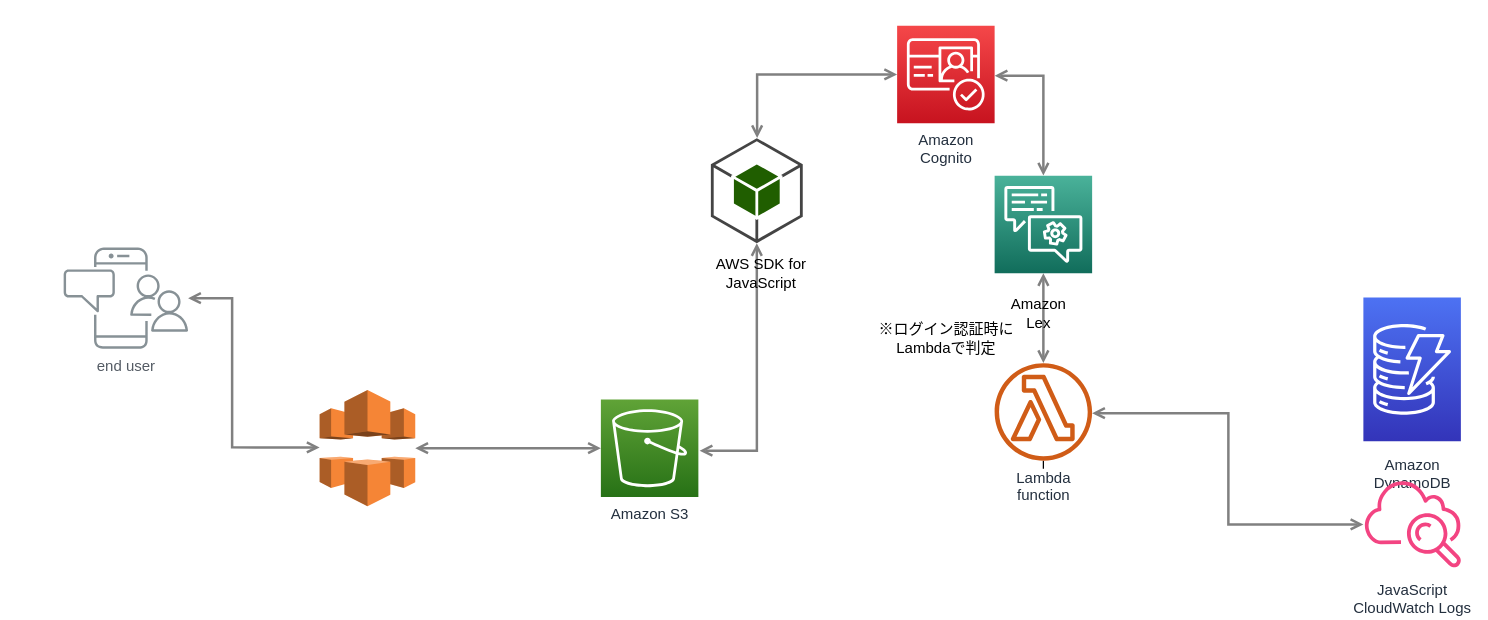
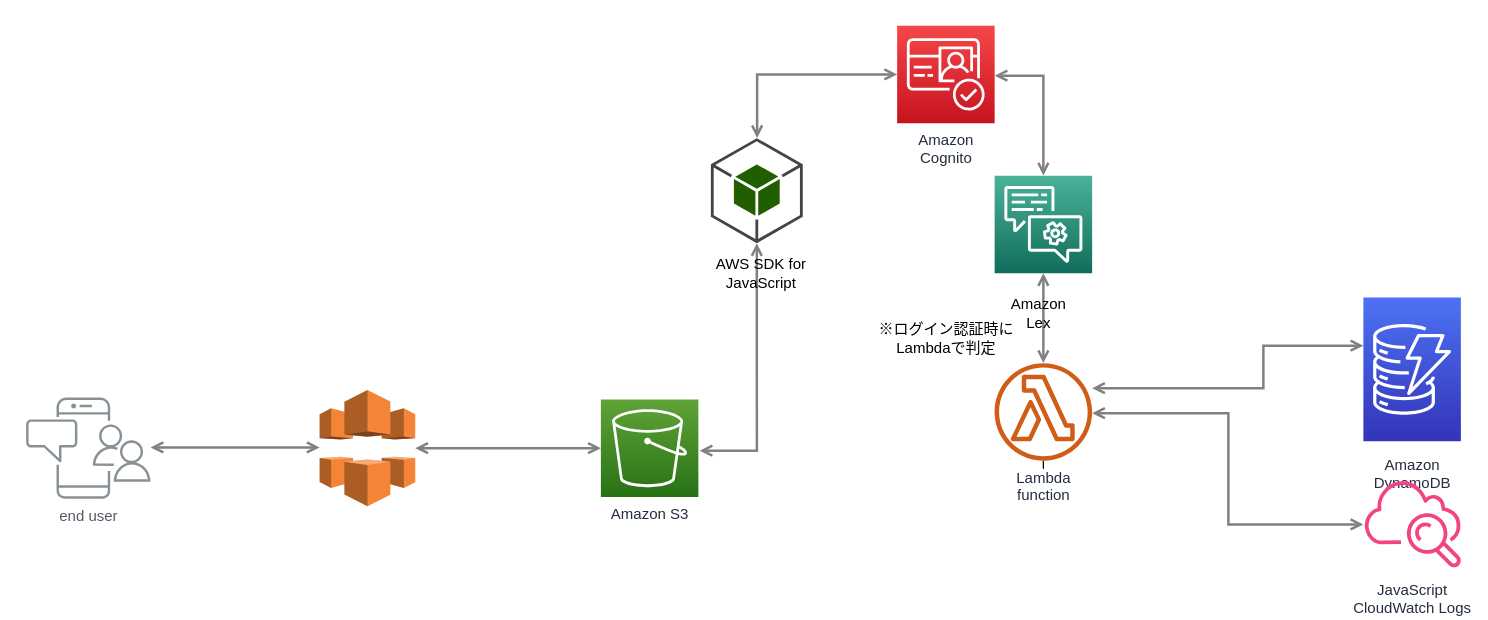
node "end user": moved (126, 298) -> (88, 448)
edge "Amazon DynamoDB" -- "Lambda function": added
